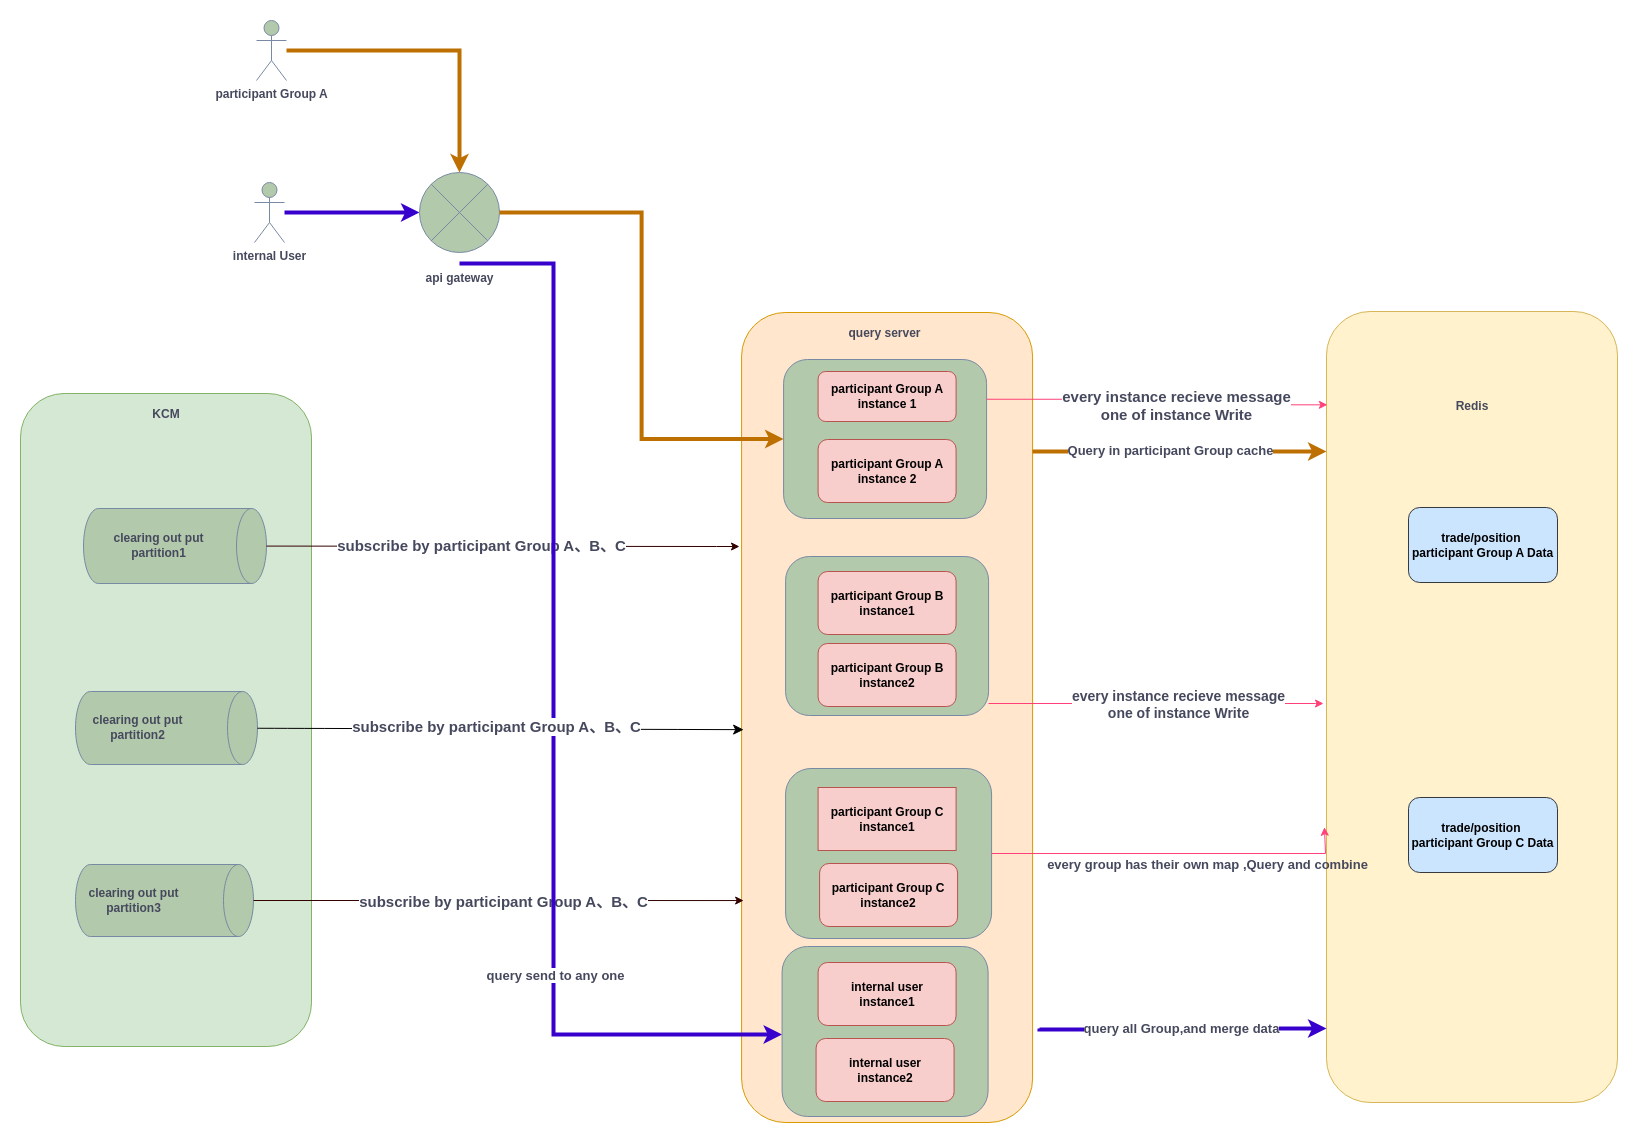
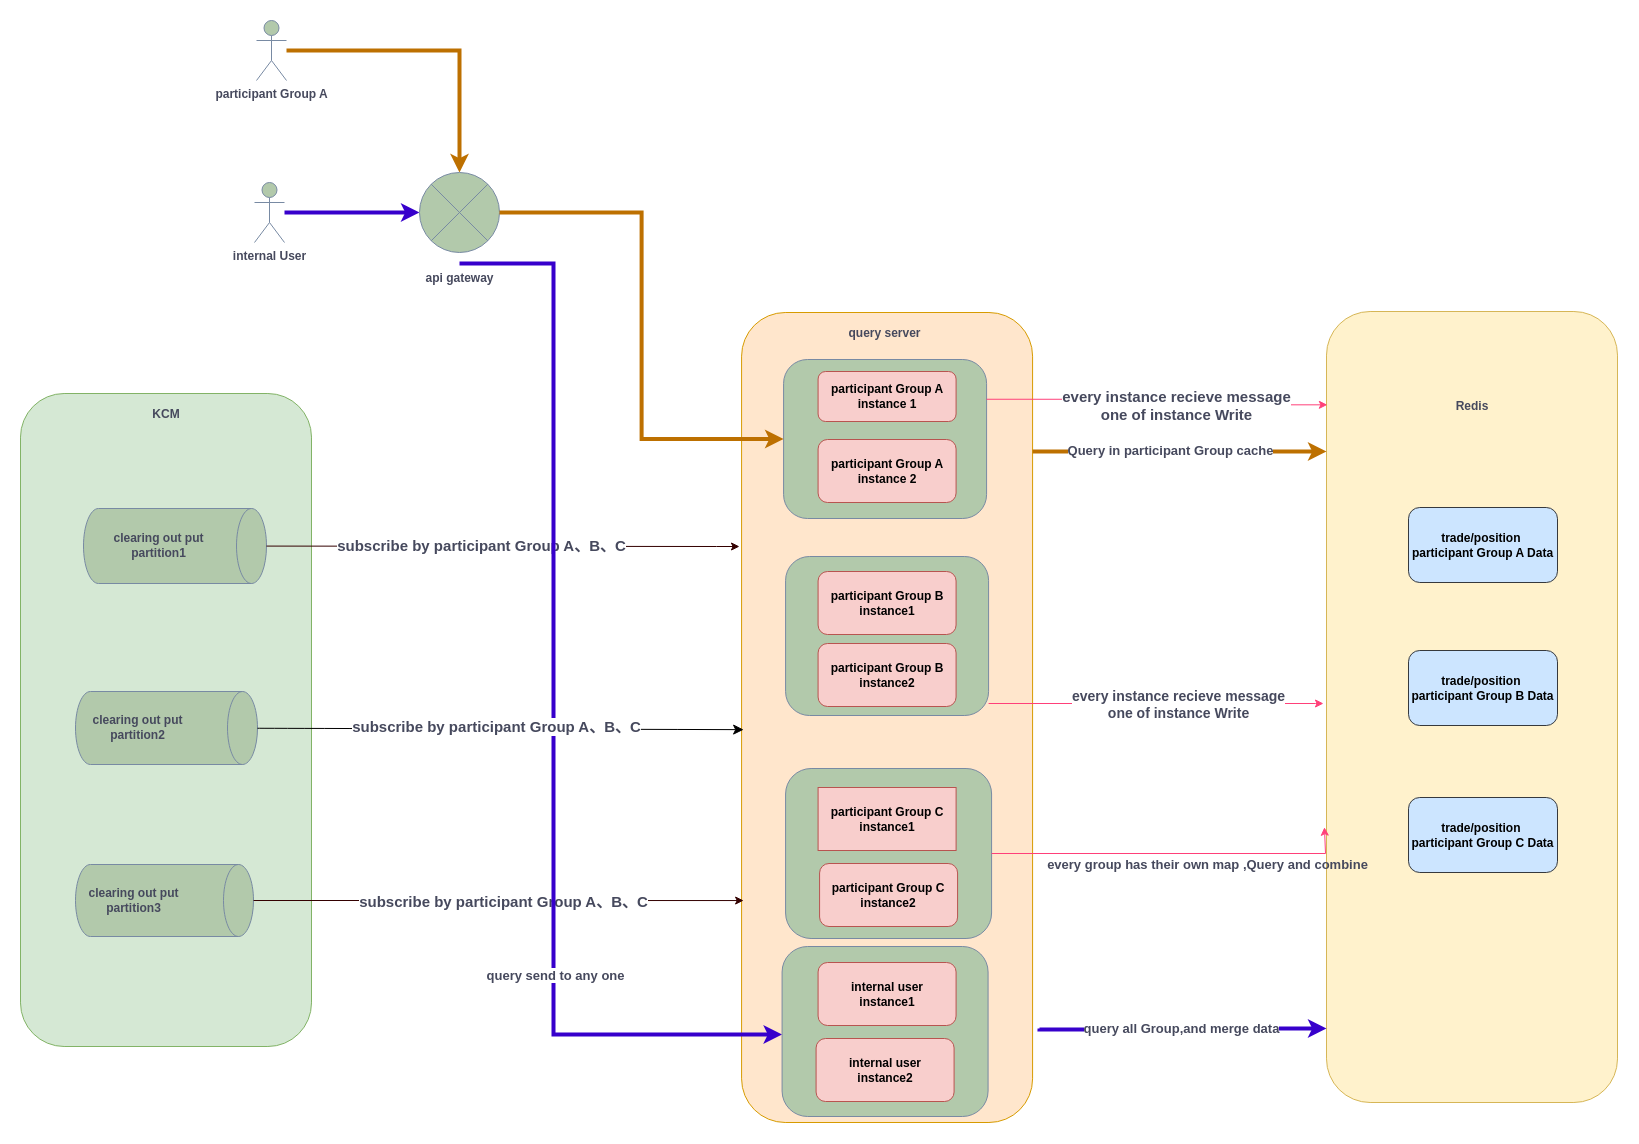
node "trade/position participant Group B Data": added
